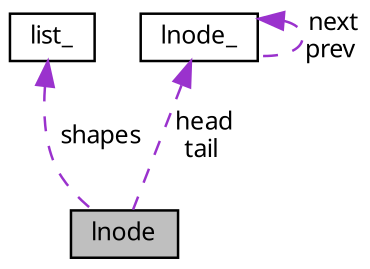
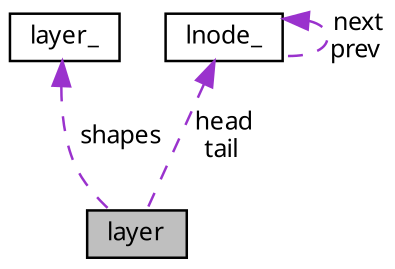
node "list_": label "list_" -> "layer_"
node "lnode": label "lnode" -> "layer"
